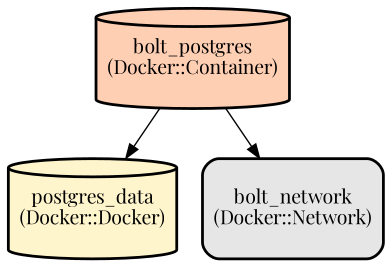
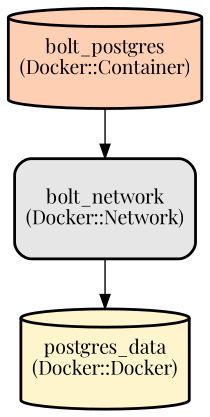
edge "bolt_postgres (Docker::Container)" -> "postgres_data (Docker::Docker)": now "bolt_network (Docker::Network)" -> "postgres_data (Docker::Docker)"
